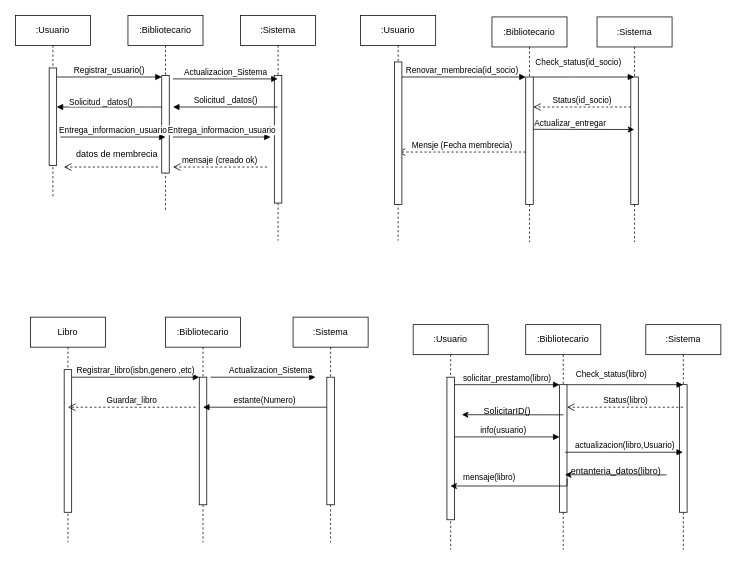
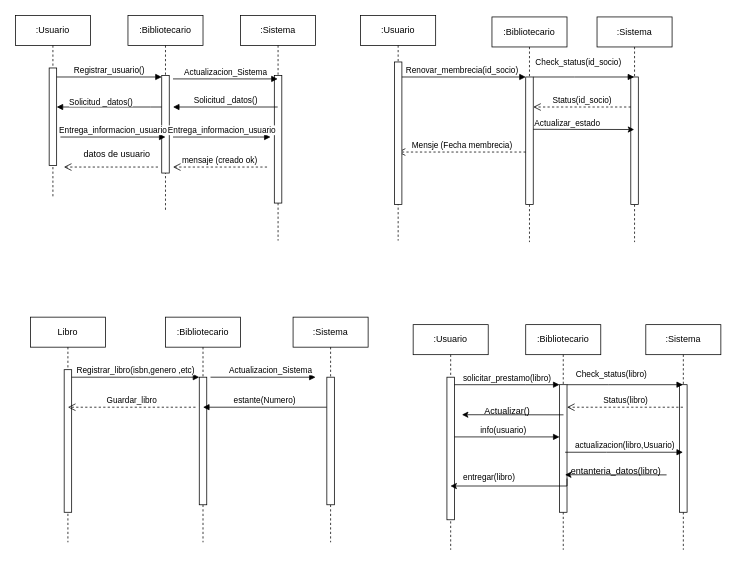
node "Actualizar_entregar": label "Actualizar_entregar" -> "Actualizar_estado"
node "datos de membrecia": label "datos de membrecia" -> "datos de usuario"
node "SolicitarID()": label "SolicitarID()" -> "Actualizar()"
node "mensaje(libro)": label "mensaje(libro)" -> "entregar(libro)"
